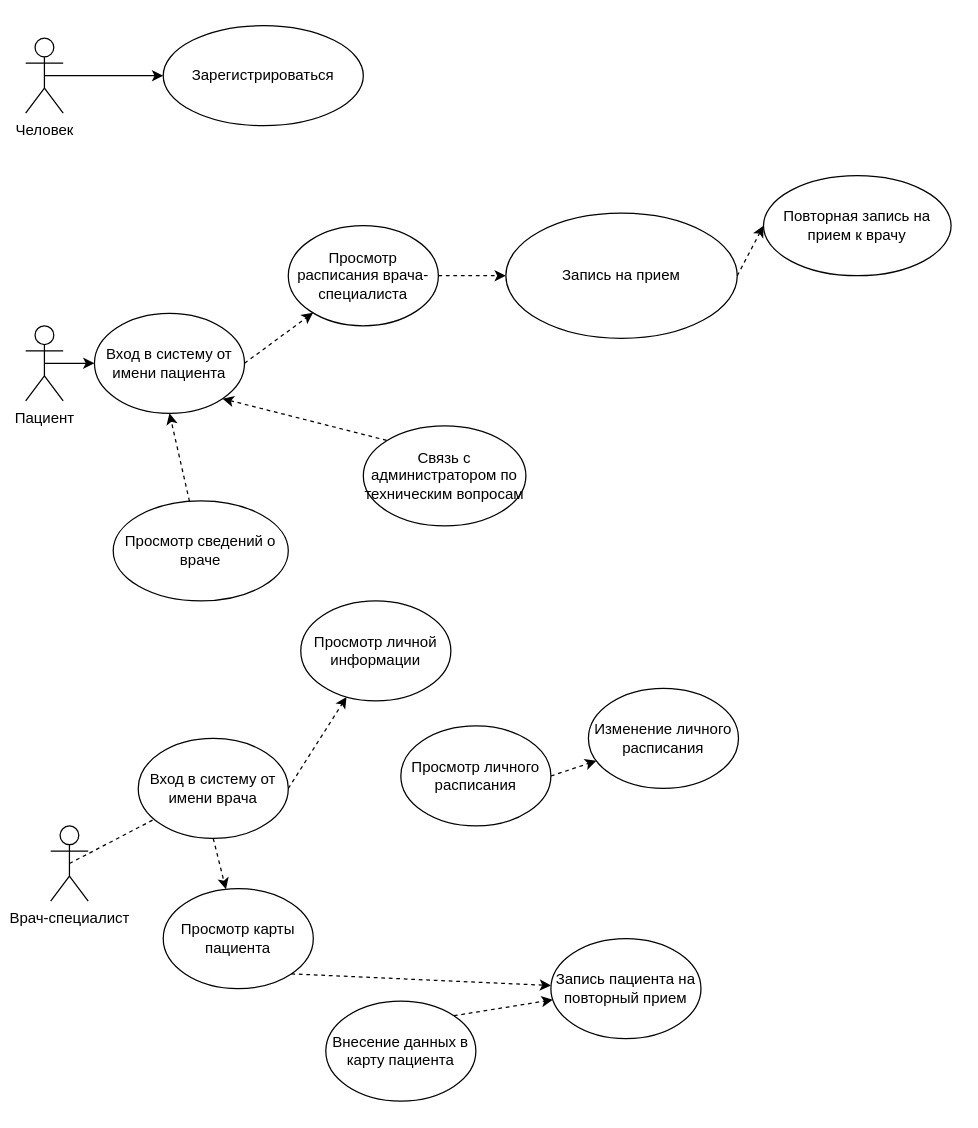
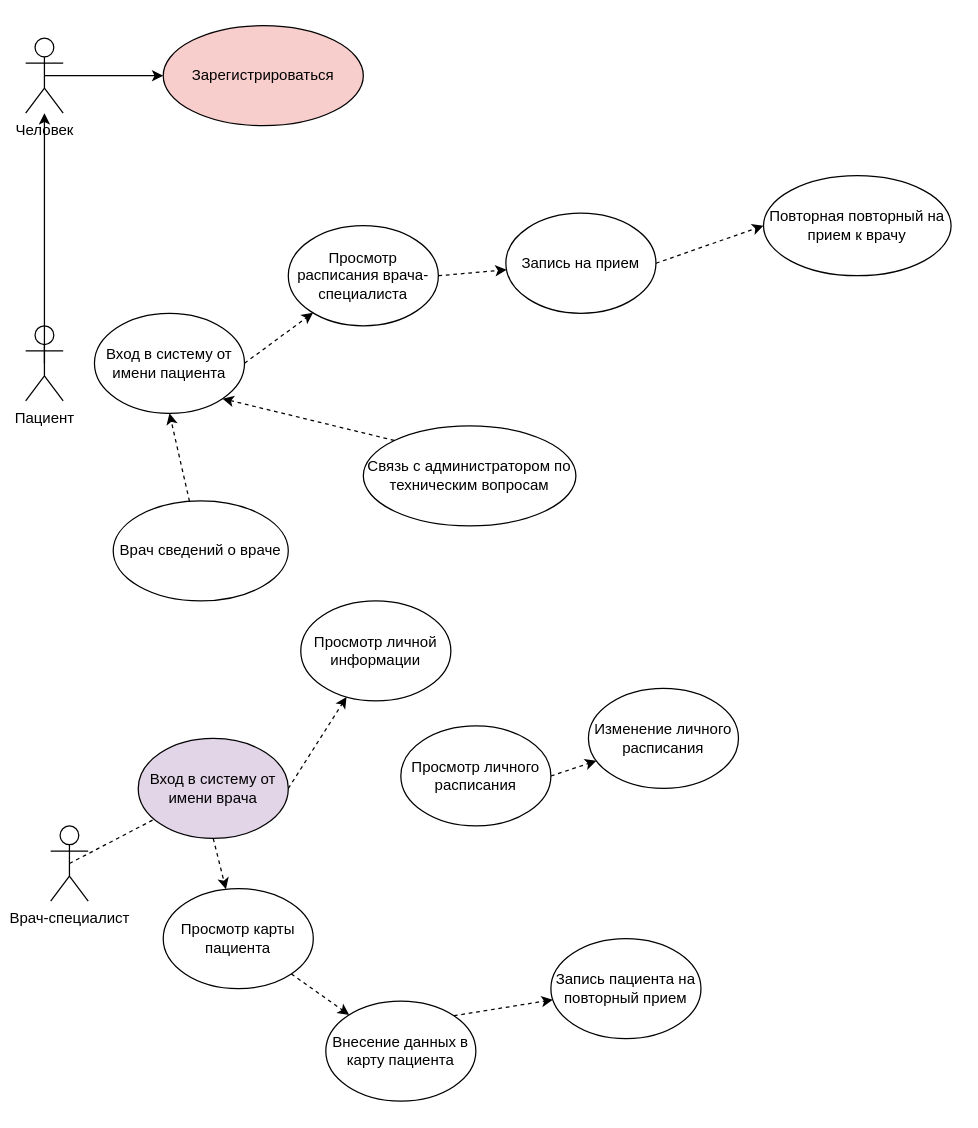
node "Зарегистрироваться": fillcolor #ffffff -> #f8cecc
node "Повторная запись на прием к врачу": label "Повторная запись на прием к врачу" -> "Повторная повторный на прием к врачу"
node "Запись на прием": size 231x125 -> 150x100
edge "Пациент" -> "Вход в систему от имени пациента": now "Пациент" -> "Человек"
node "Связь с администратором по техническим вопросам": size 163x100 -> 213x100
node "Просмотр сведений о враче": label "Просмотр сведений о враче" -> "Врач сведений о враче"
node "Вход в систему от имени врача": fillcolor #ffffff -> #e1d5e7
edge "Просмотр карты пациента" -> "Запись пациента на повторный прием": now "Просмотр карты пациента" -> "Внесение данных в карту пациента"
